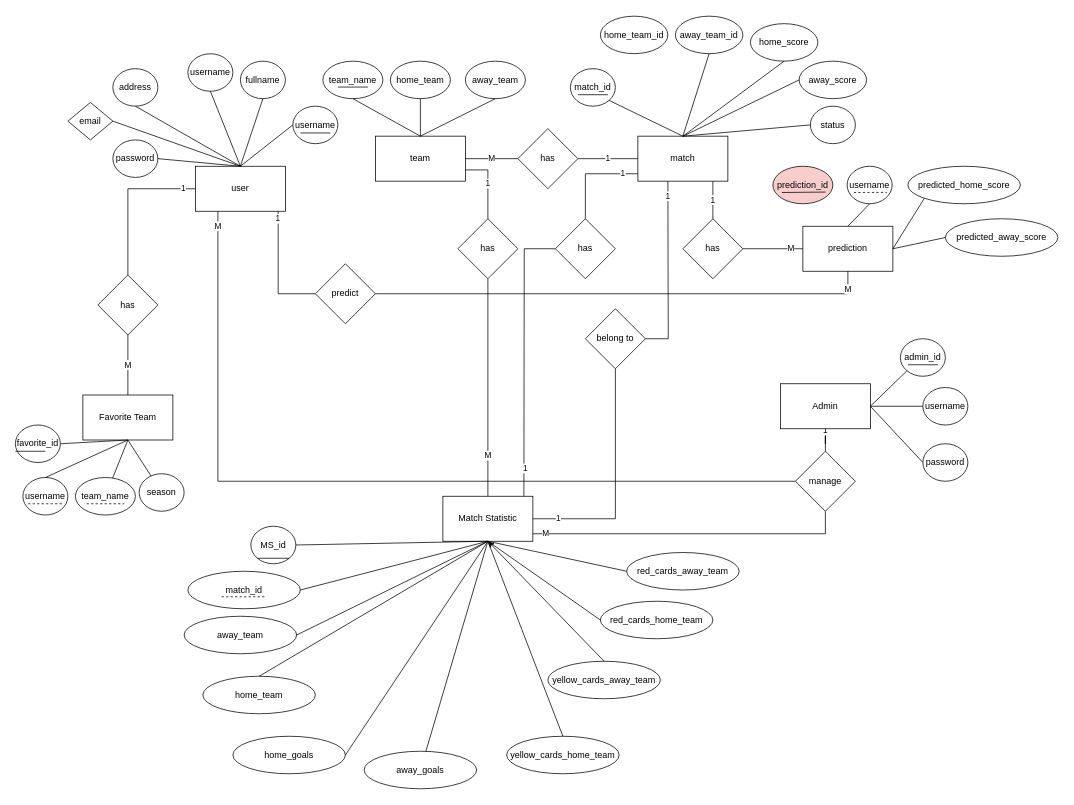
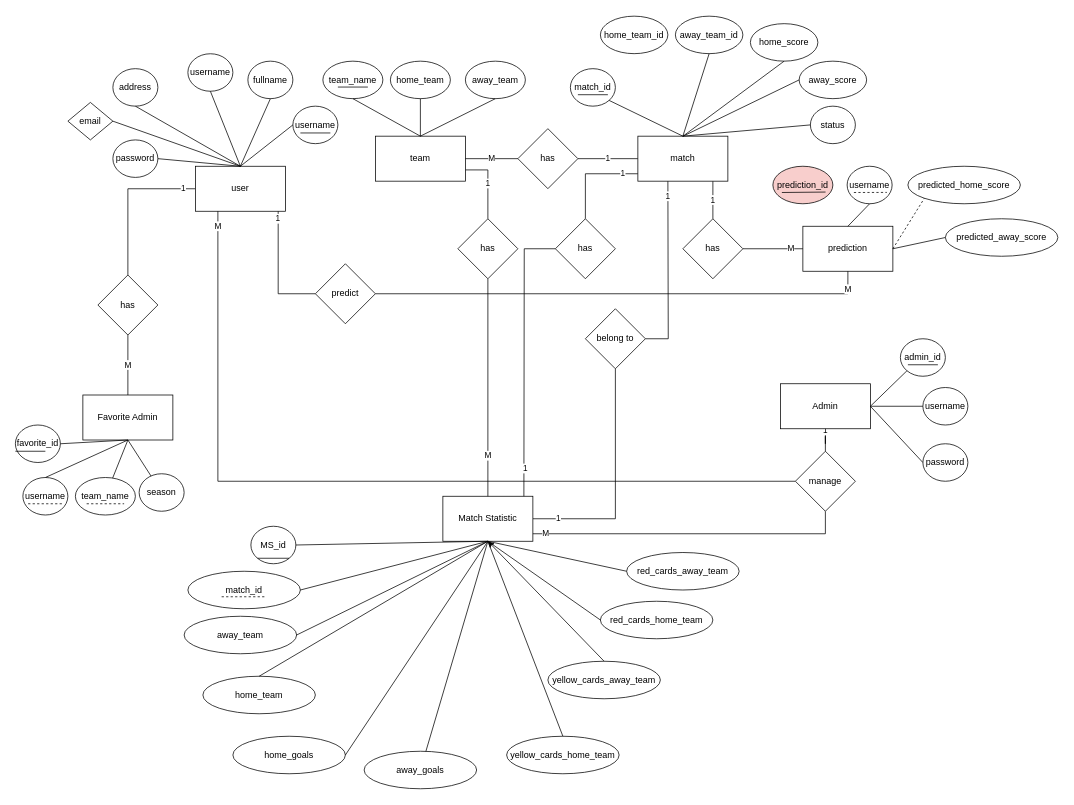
node "fullname": moved (263, 80) -> (270, 80)
edge "predicted_home_score" -- "prediction": style solid -> dashed
node "Favorite Team": label "Favorite Team" -> "Favorite Admin"
